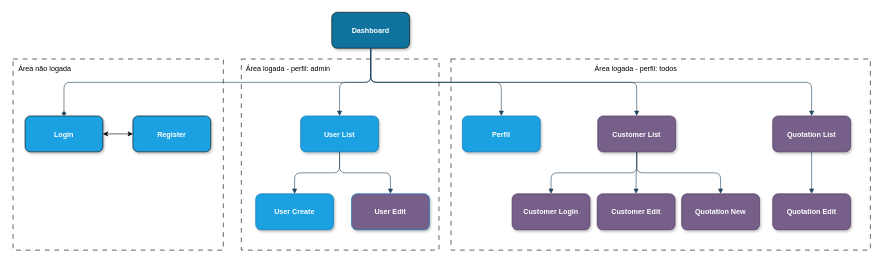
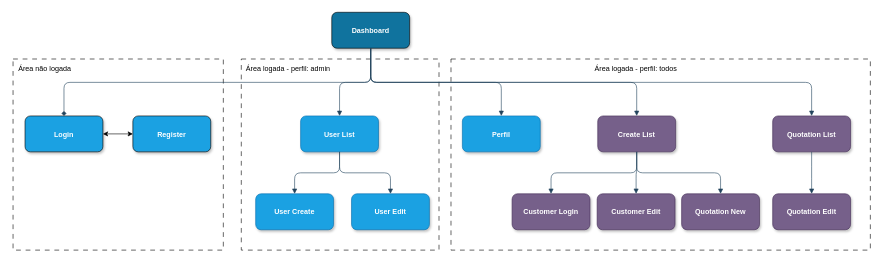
node "Customer List": label "Customer List" -> "Create List"
node "User Edit": fillcolor #76608a -> #1ba1e2
